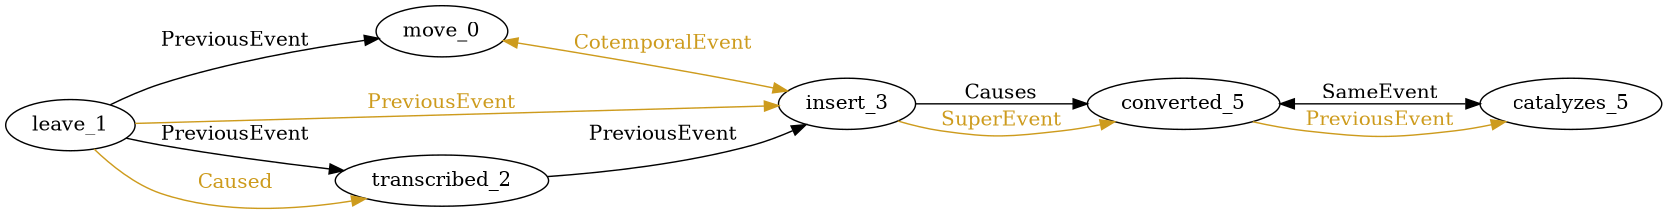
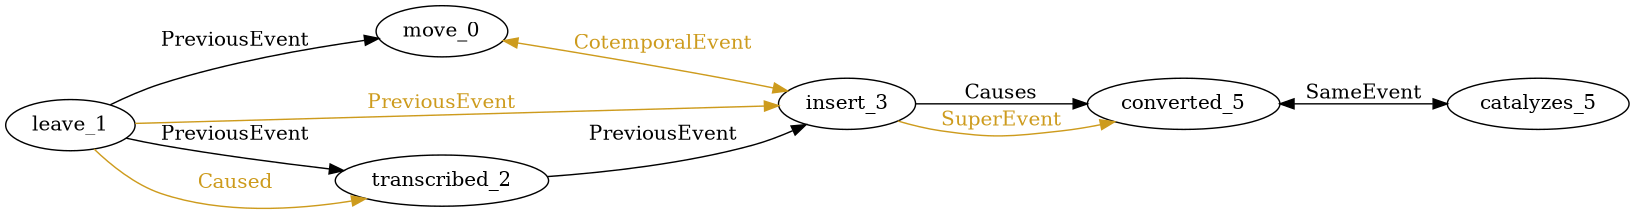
edge "converted_5" -> "catalyzes_5": removed, label "PreviousEvent"
